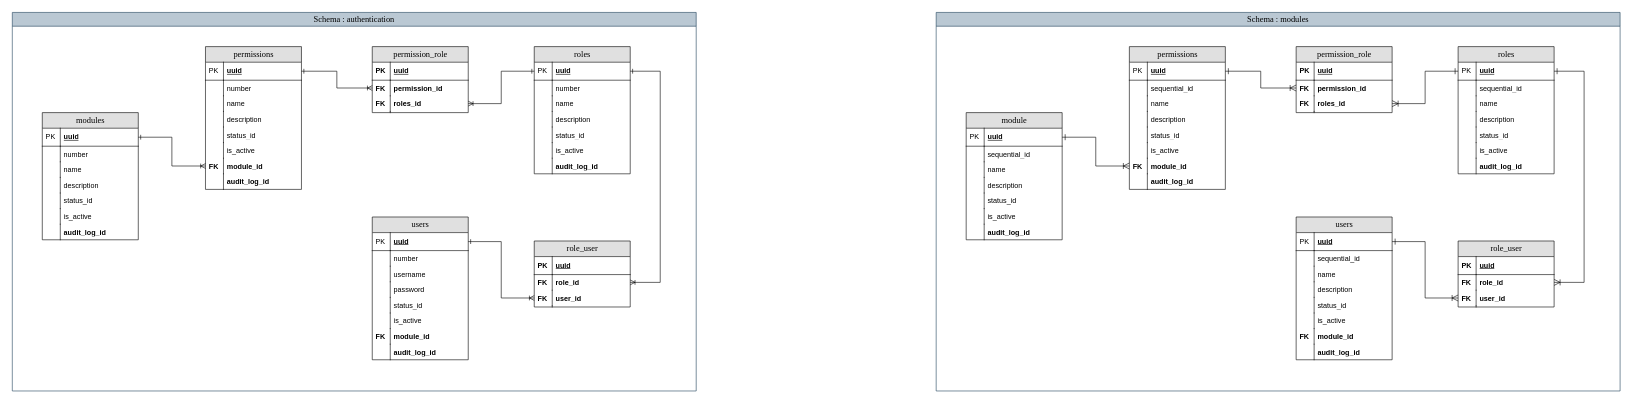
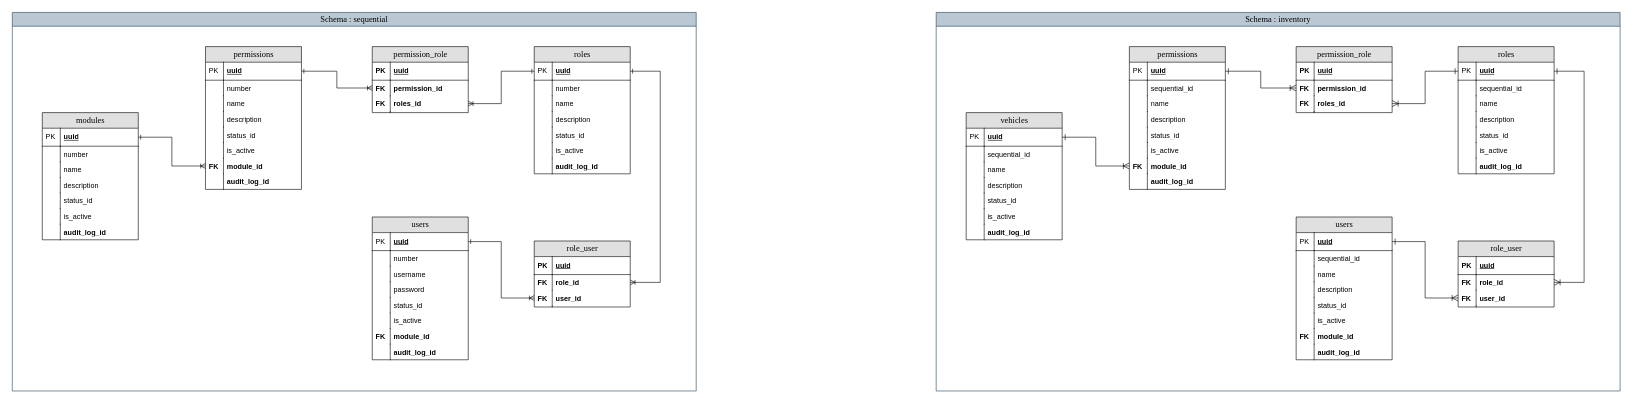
node "Schema : authentication": label "Schema : authentication" -> "Schema : sequential"
node "Schema : modules": label "Schema : modules" -> "Schema : inventory"
node "module": label "module" -> "vehicles"
